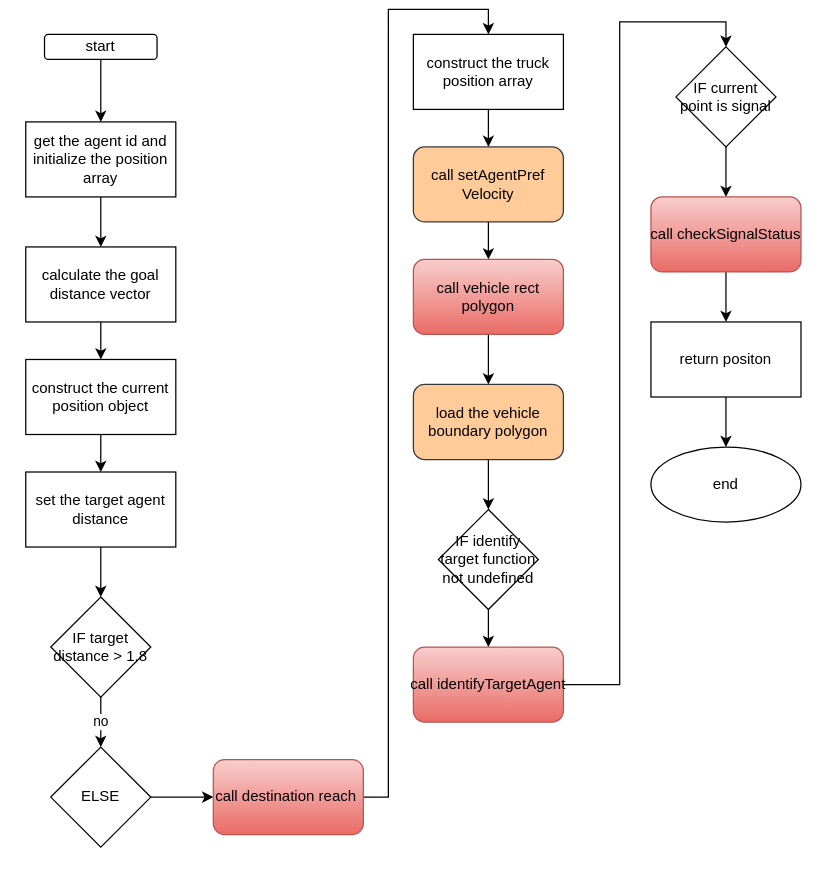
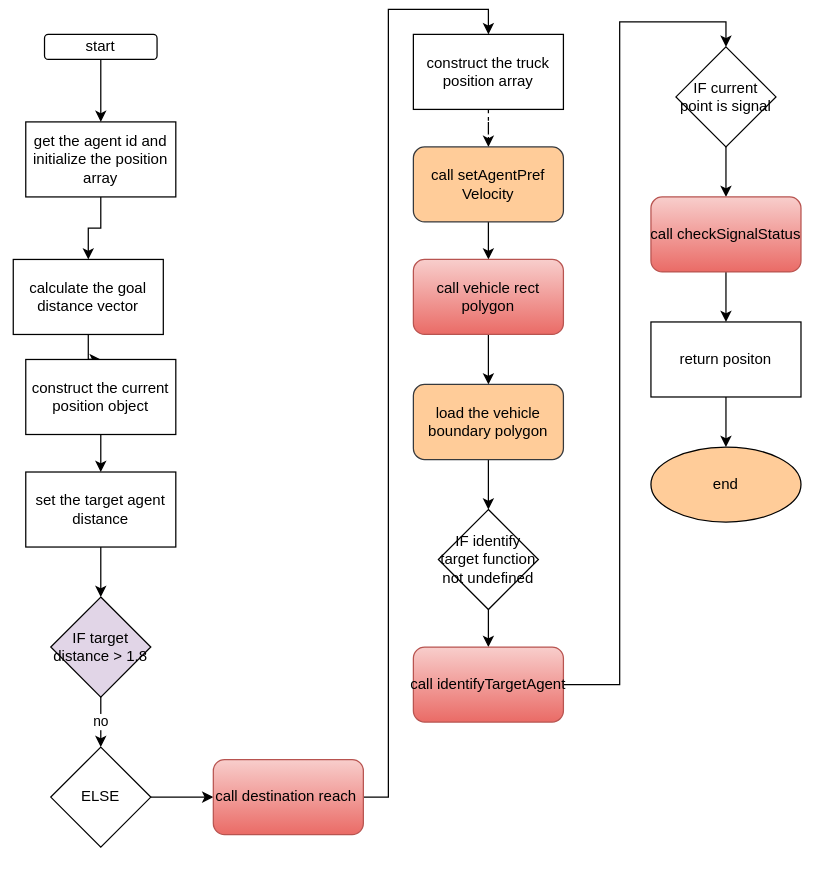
edge "construct the truck position array" -> "call setAgentPref Velocity": style solid -> dashed
node "calculate the goal distance vector": moved (101, 284) -> (88, 297)
node "end": fillcolor #ffffff -> #ffcc99
node "IF target distance > 1.8": fillcolor #ffffff -> #e1d5e7
